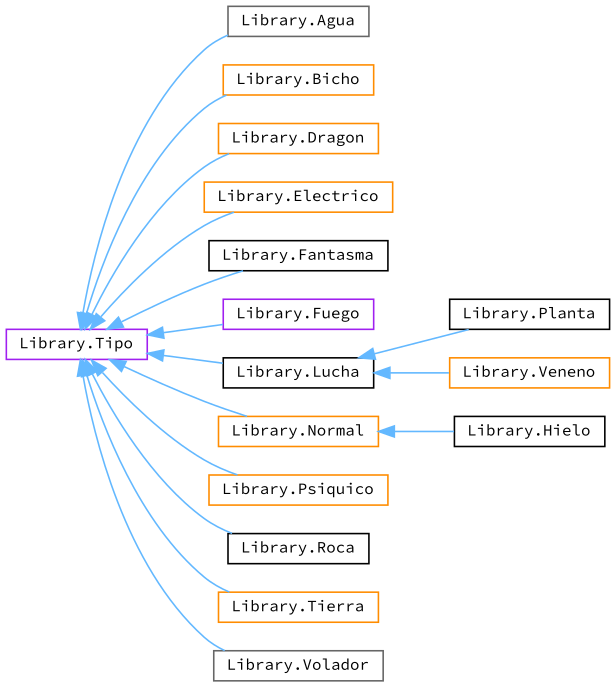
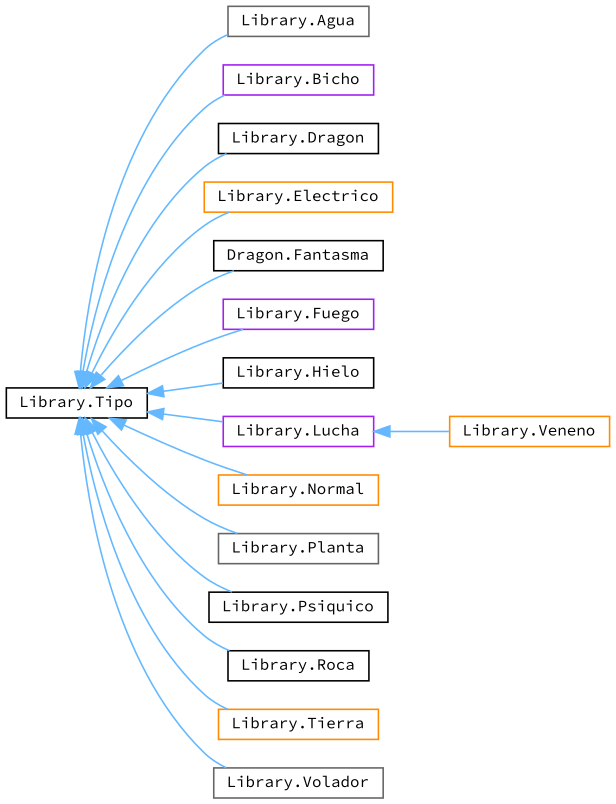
node "Library.Bicho": color darkorange -> purple
node "Library.Dragon": color darkorange -> black
node "Library.Fantasma": label "Library.Fantasma" -> "Dragon.Fantasma"
node "Library.Planta": color black -> gray40
edge "Library.Planta" -> "Library.Lucha": now "Library.Planta" -> "Library.Tipo"
node "Library.Tipo": color purple -> black
node "Library.Lucha": color black -> purple
edge "Library.Hielo" -> "Library.Normal": now "Library.Hielo" -> "Library.Tipo"
node "Library.Psiquico": color darkorange -> black
